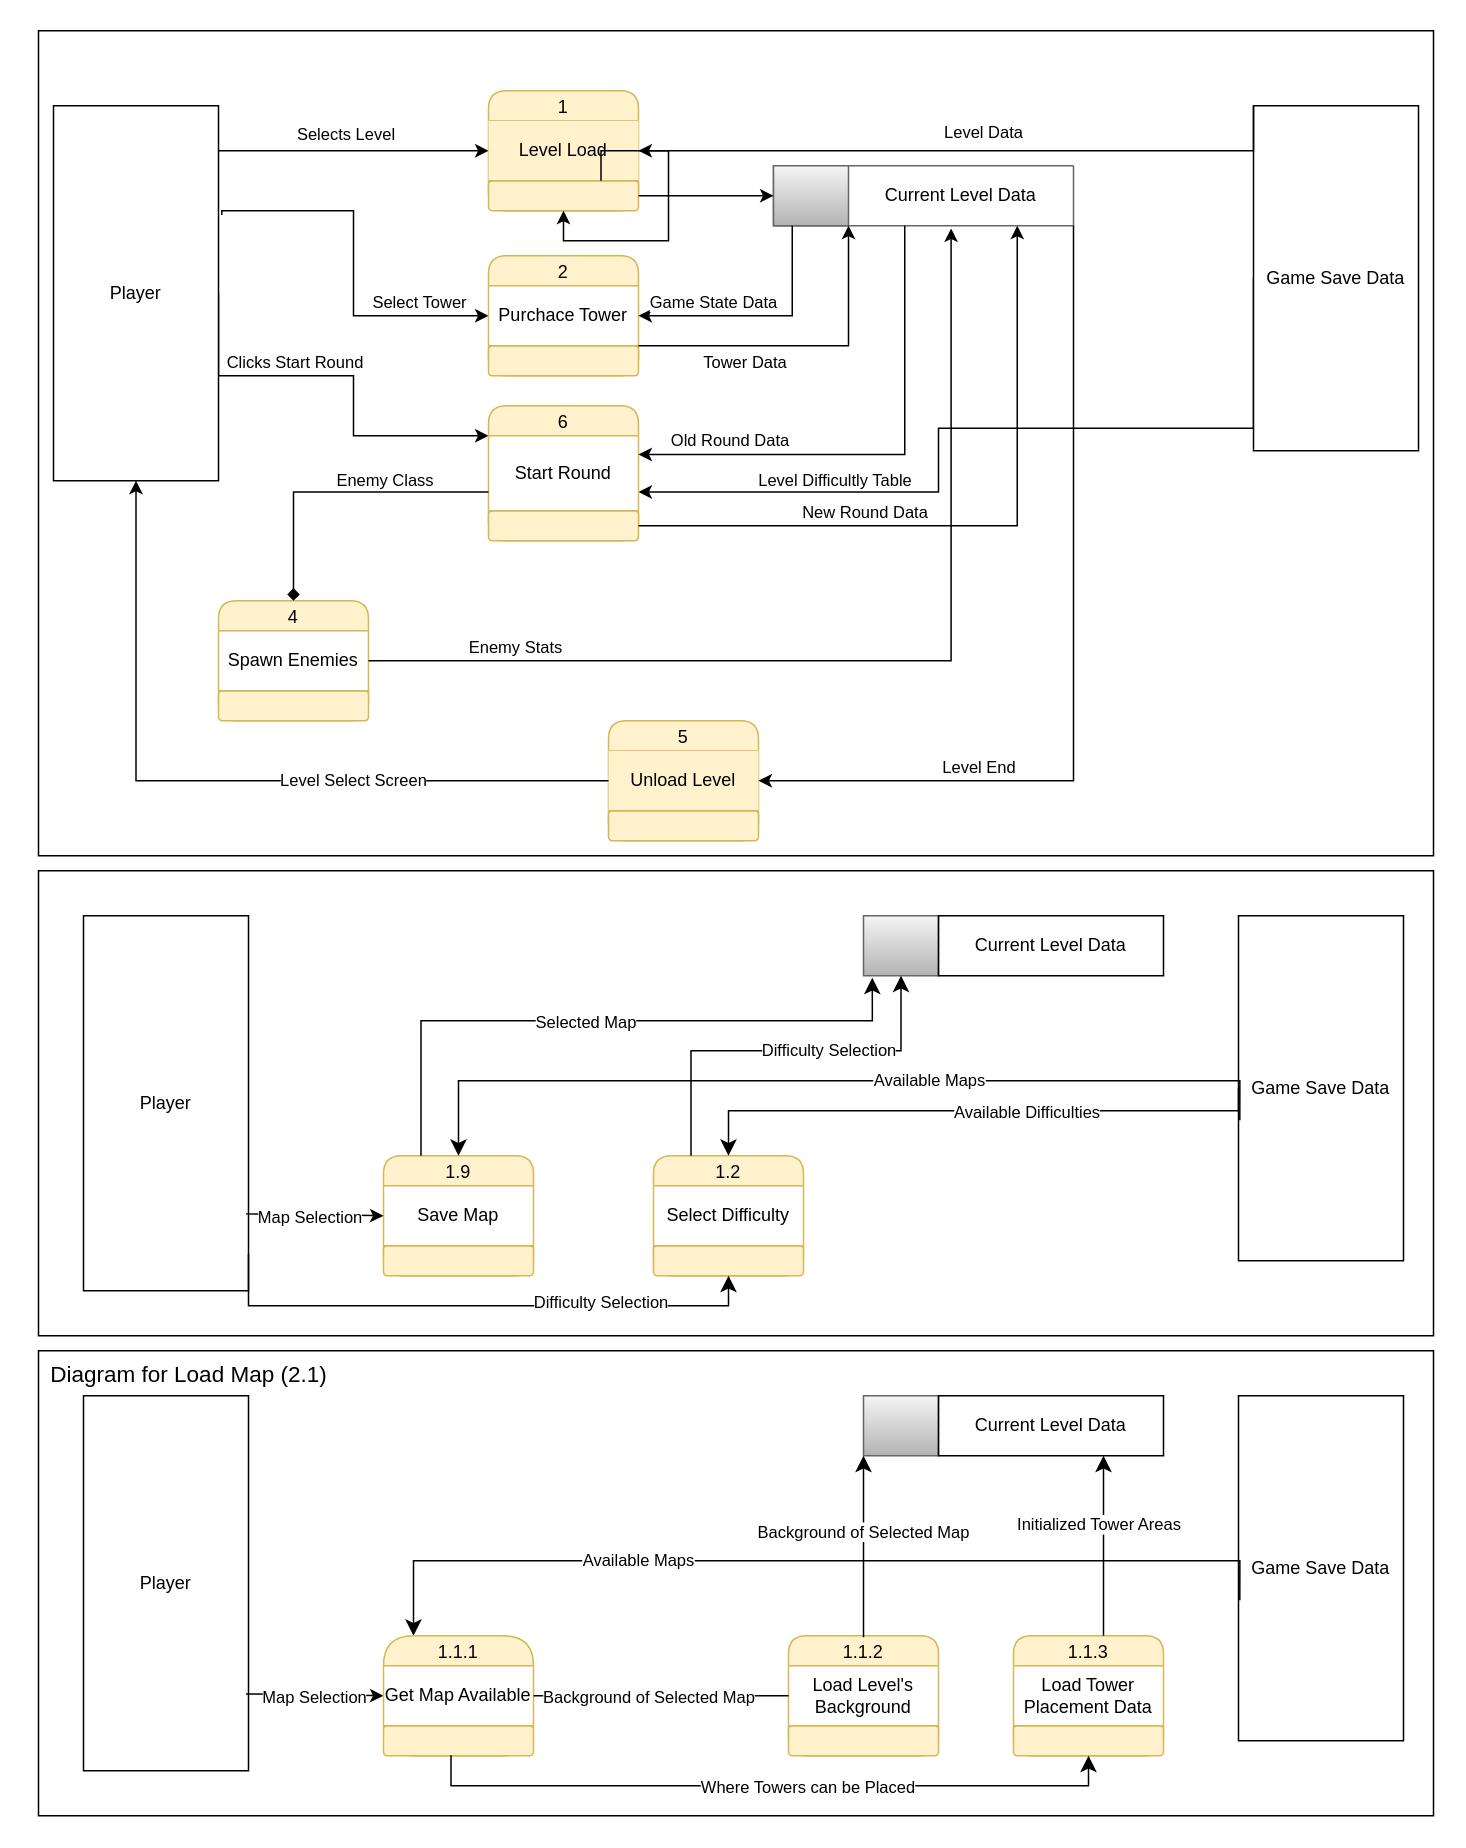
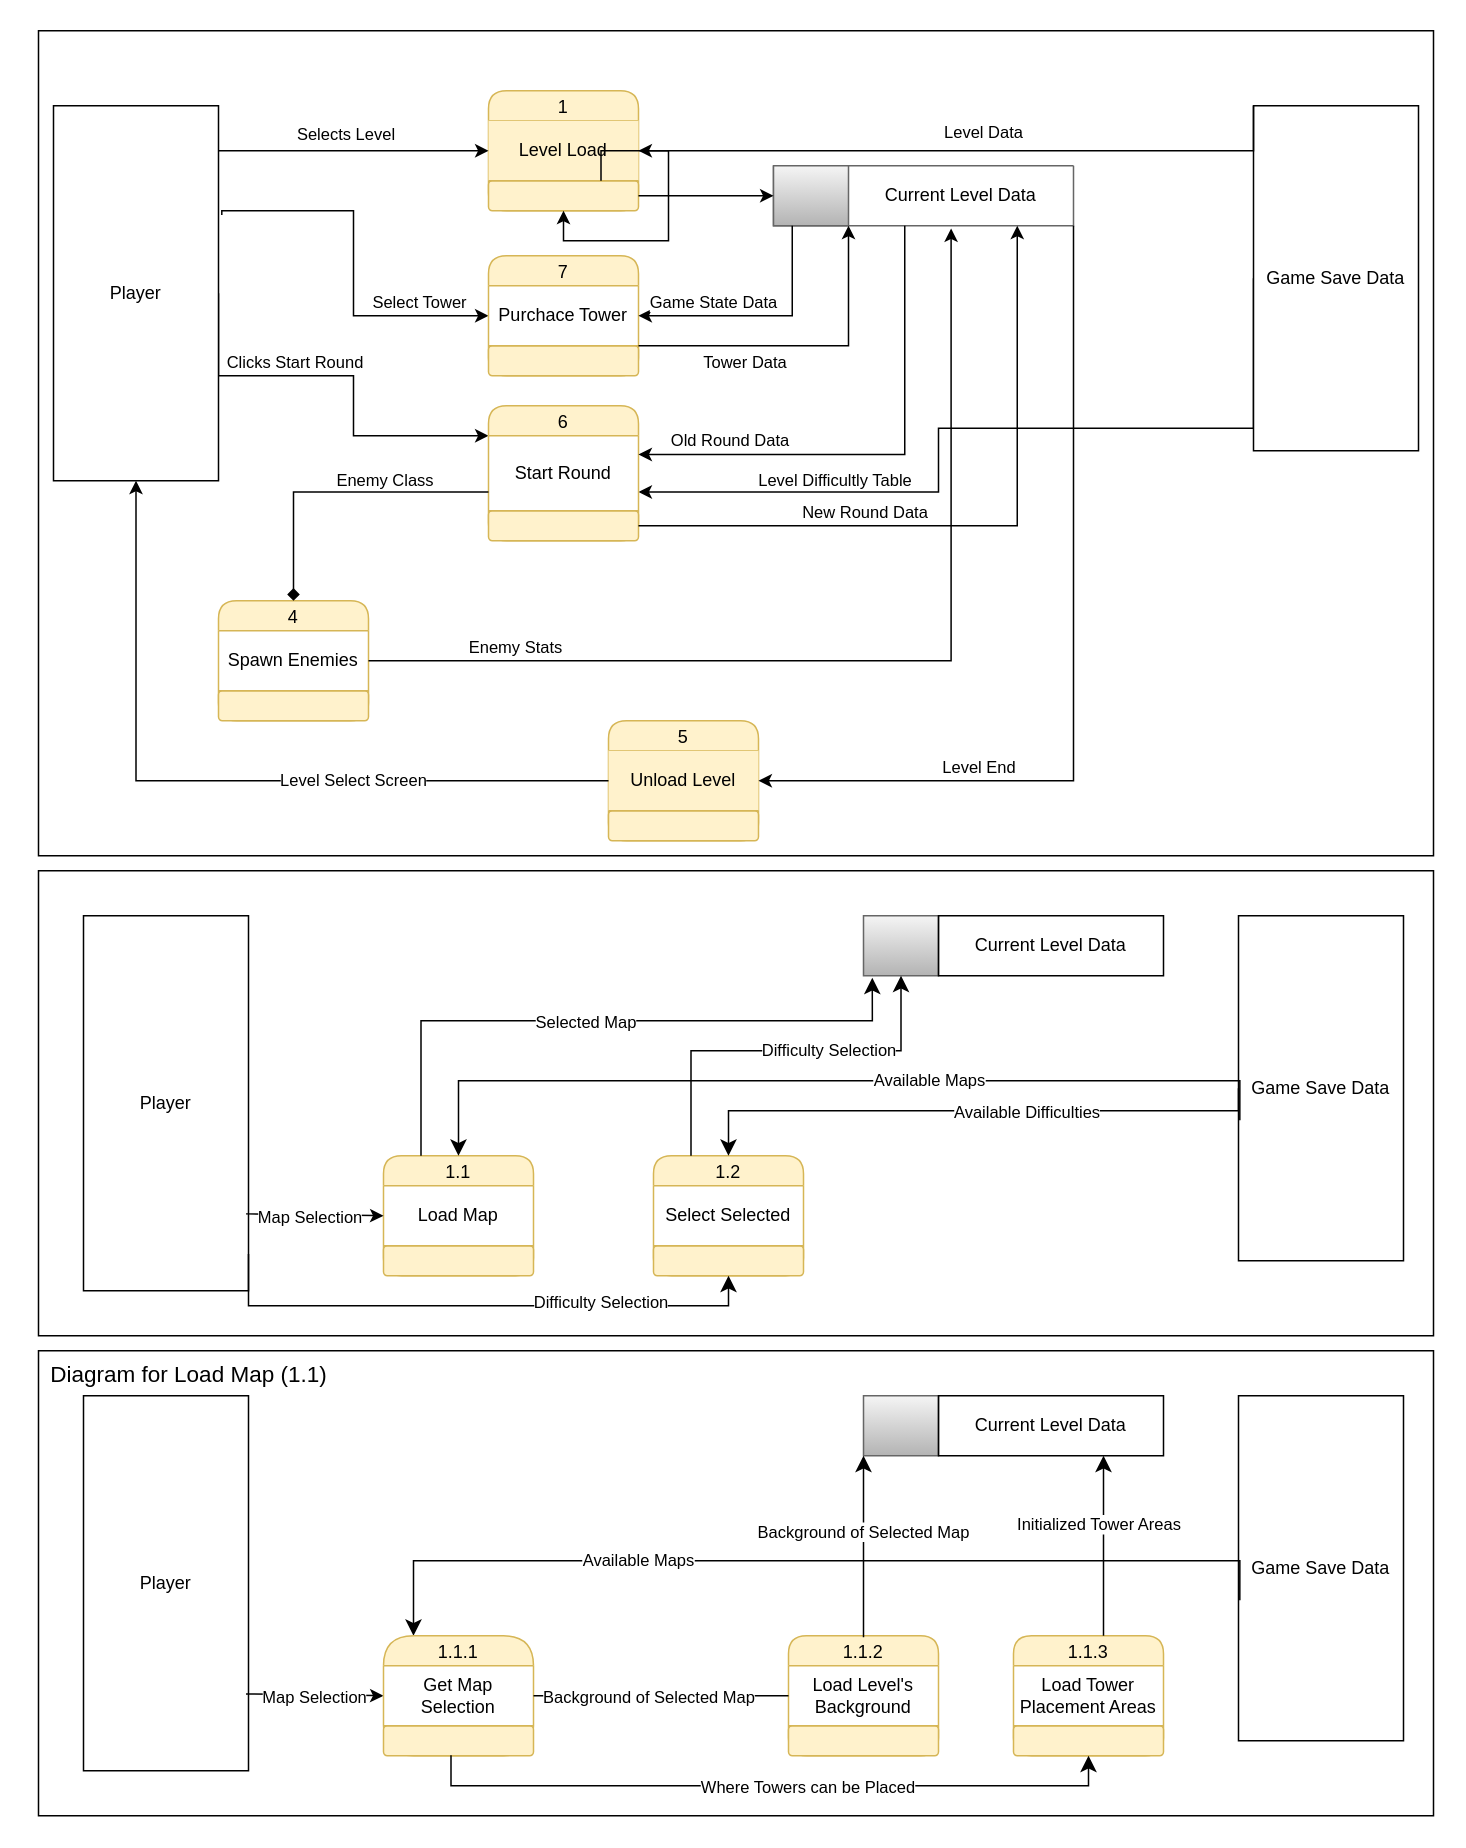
node "2": label "2" -> "7"
node "1.9": label "1.9" -> "1.1"
node "Save Map": label "Save Map" -> "Load Map"
node "Select Difficulty": label "Select Difficulty" -> "Select Selected"
node "Diagram for Load Map (2.1)": label "Diagram for Load Map (2.1)" -> "Diagram for Load Map (1.1)"
node "Get Map Available": label "Get Map Available" -> "Get Map Selection"
node "Load Tower Placement Data": label "Load Tower Placement Data" -> "Load Tower Placement Areas"
